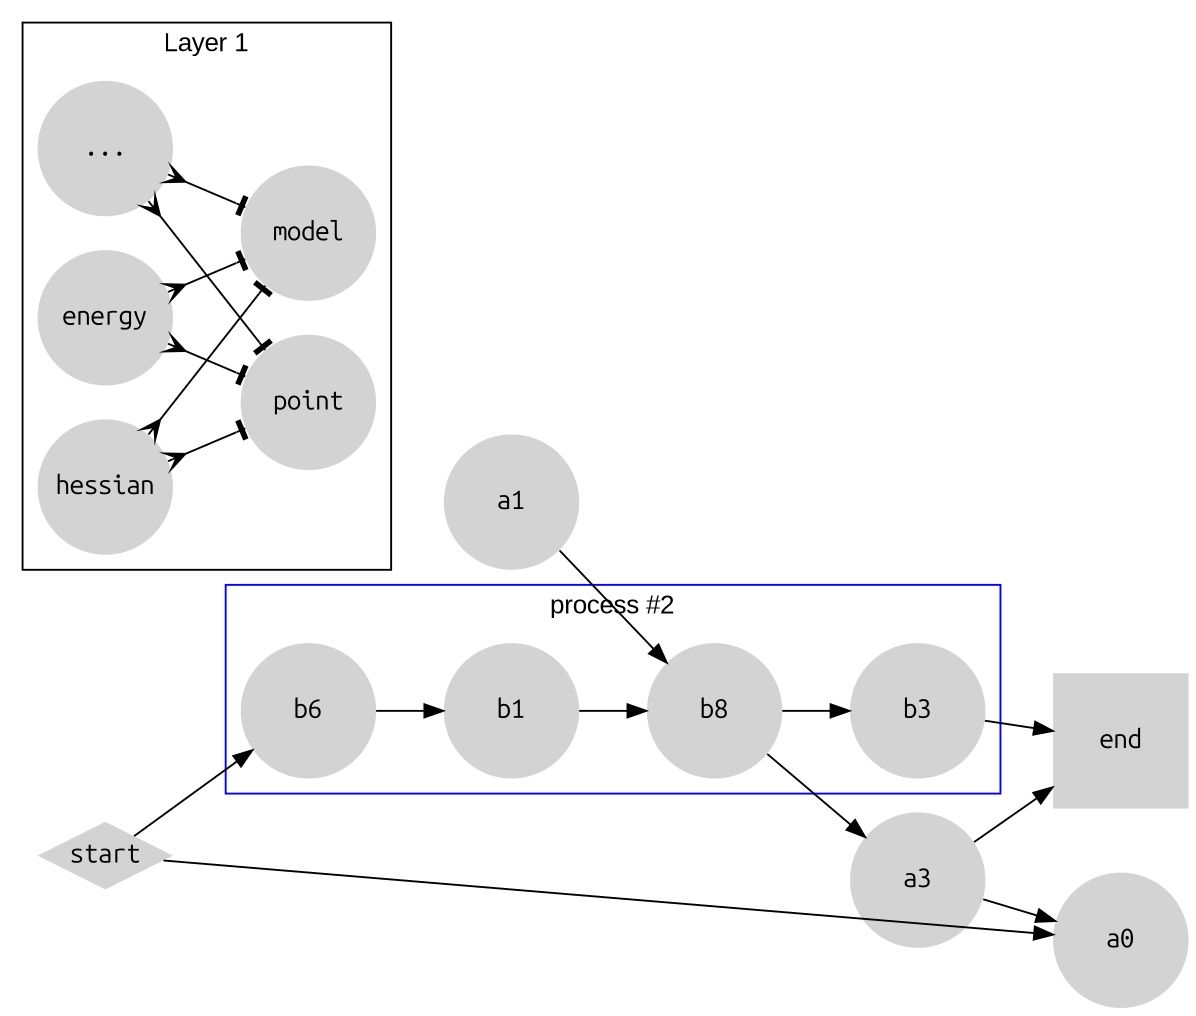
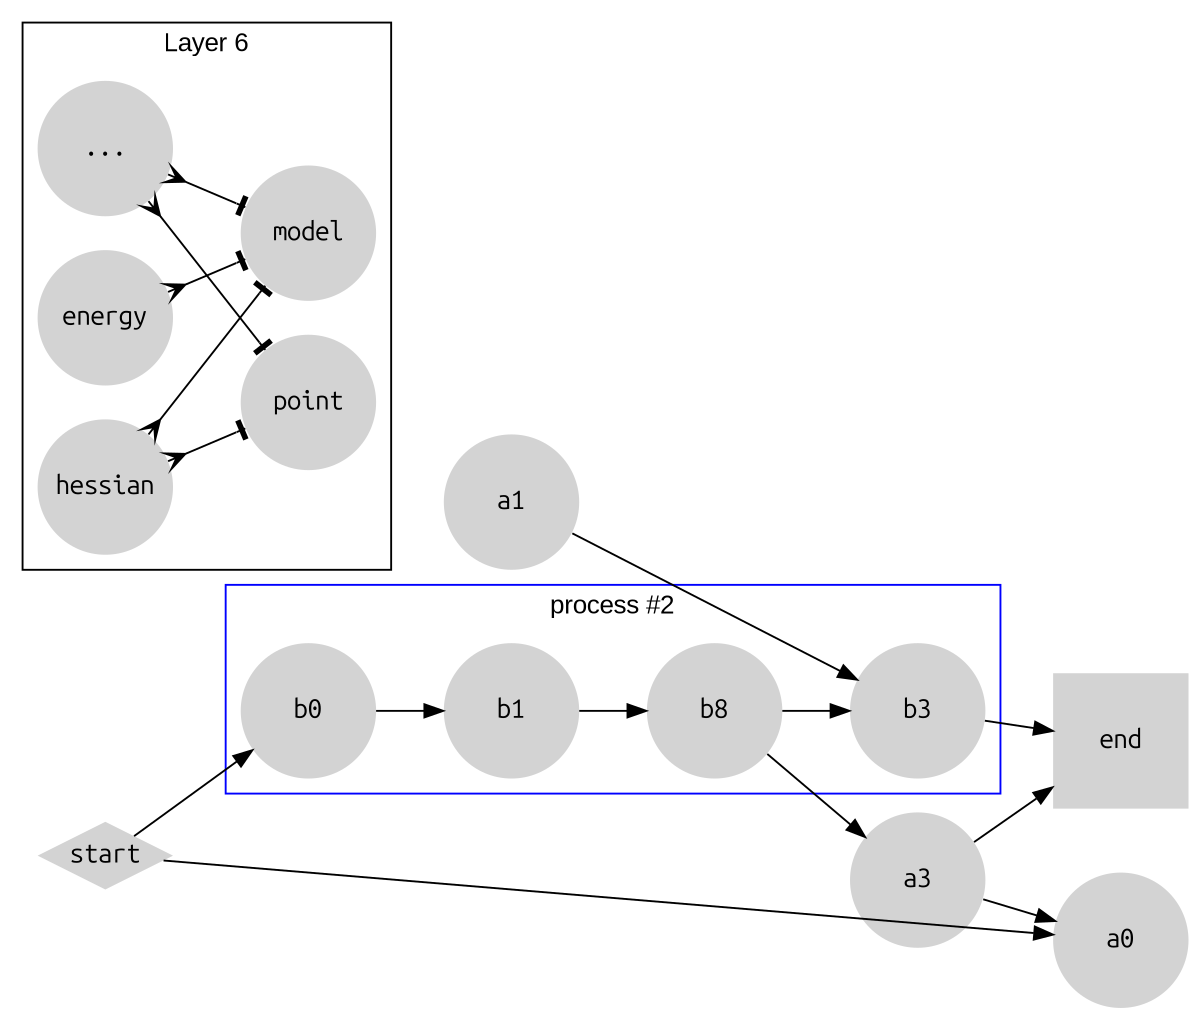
cluster "Layer 1": label "Layer 1" -> "Layer 6"
edge "energy" -- "point": removed
edge "a1" -> "b8": now "a1" -> "b3"
node "b6": label "b6" -> "b0"
